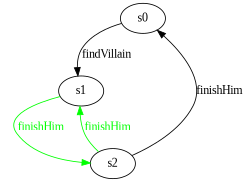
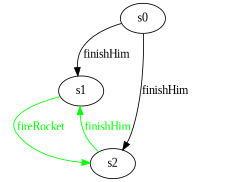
edge "s0" -> "s1": label "findVillain" -> "finishHim"
edge "s2" -> "s0": reversed
edge "s1" -> "s2": label "finishHim" -> "fireRocket"
